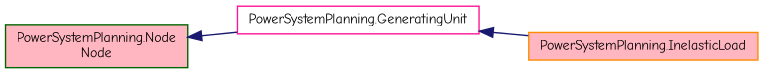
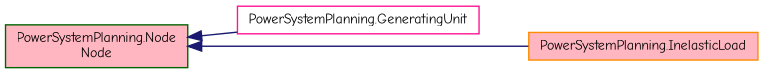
edge "PowerSystemPlanning.InelasticLoad" -> "PowerSystemPlanning.GeneratingUnit": now "PowerSystemPlanning.InelasticLoad" -> "PowerSystemPlanning.Node Node"
